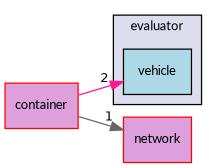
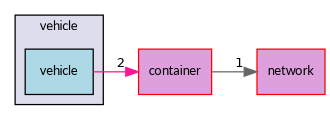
cluster "evaluator": label "evaluator" -> "vehicle"
edge "container" -> "vehicle": reversed
